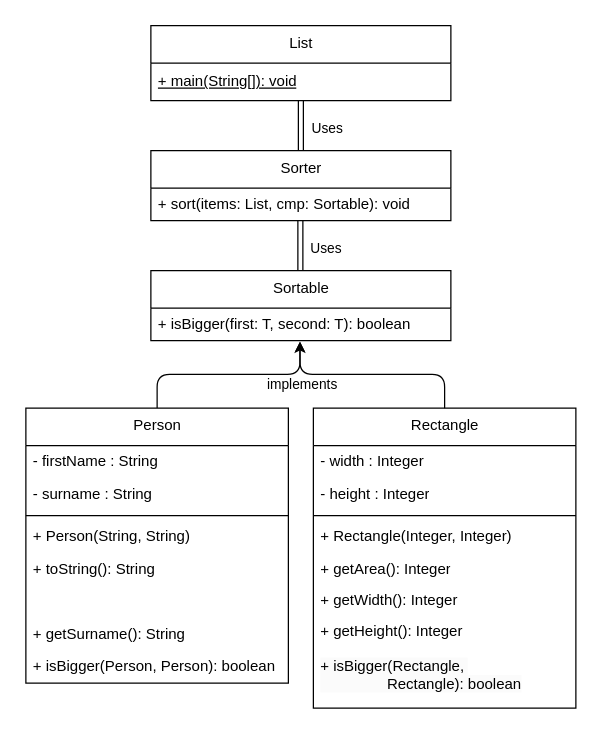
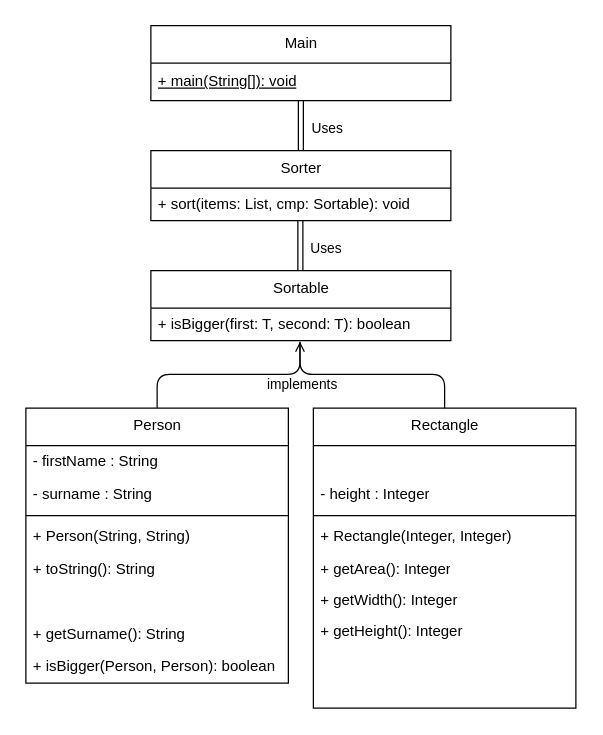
node "List": label "List" -> "Main"
edge "Rectangle" -> "+ isBigger(first: T, second: T): boolean": arrowhead classic -> none
node "- width : Integer": removed
node "+ isBigger(Rectangle, Rectangle): boolean": removed
